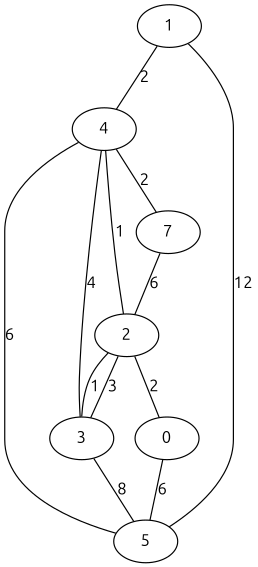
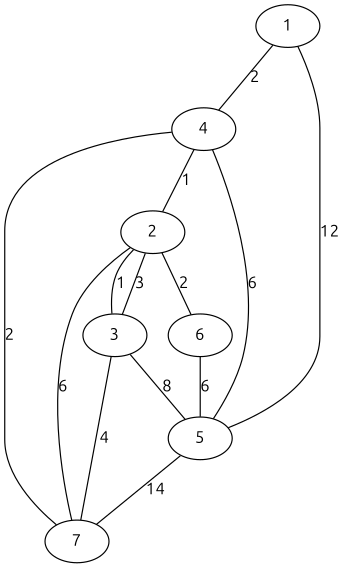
edge "4" -- "3": now "7" -- "3"
node "0": label "0" -> "6"
edge "5" -- "7": added, label "14"
